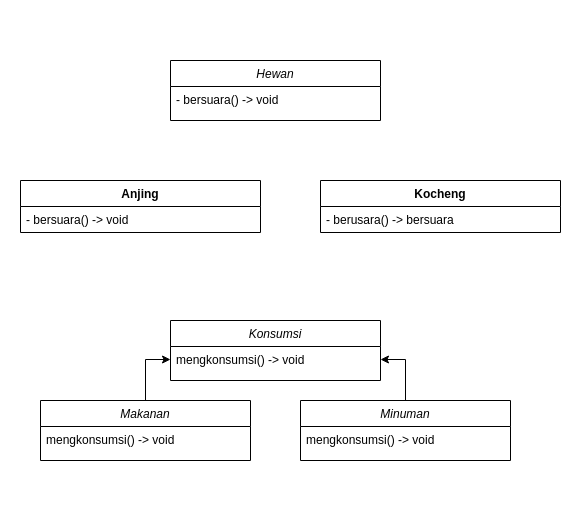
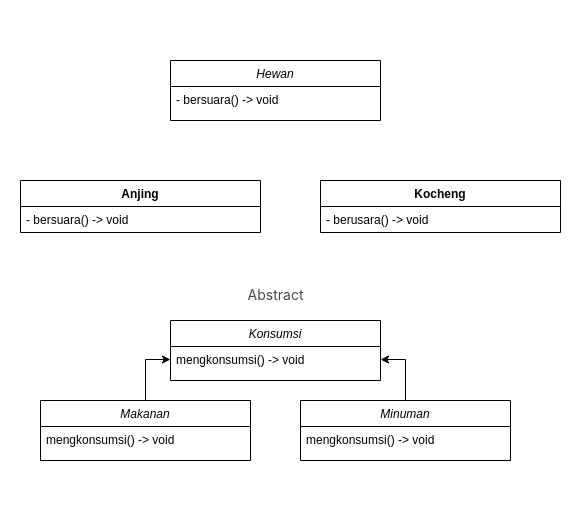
node "- berusara() -> bersuara": label "- berusara() -> bersuara" -> "- berusara() -> void"
node "Abstract": added
